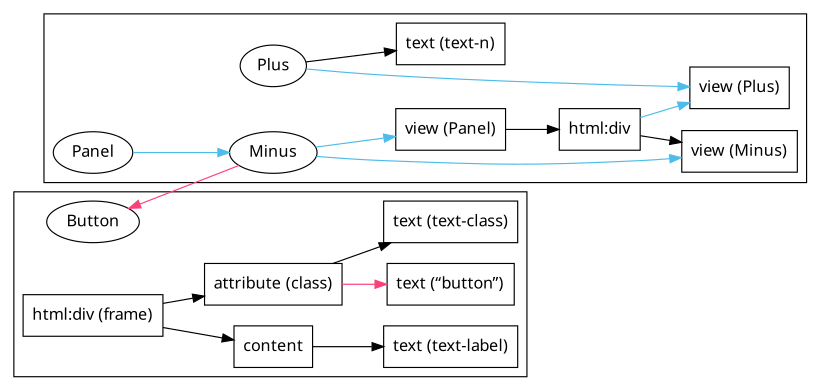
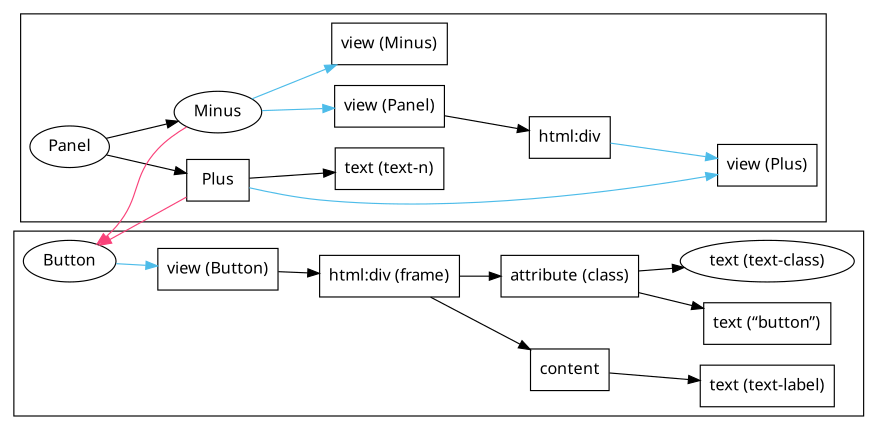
node "Plus": shape ellipse -> box
edge "html:div" -> "view (Minus)": removed
edge "Panel" -> "Minus": color #4dbce9 -> black
edge "Panel" -> "Plus": added
edge "Plus" -> "Button": added
node "text (text-class)": shape box -> ellipse
node "view (Button)": added
edge "attribute (class)" -> "text (“button”)": color #f94179 -> black
